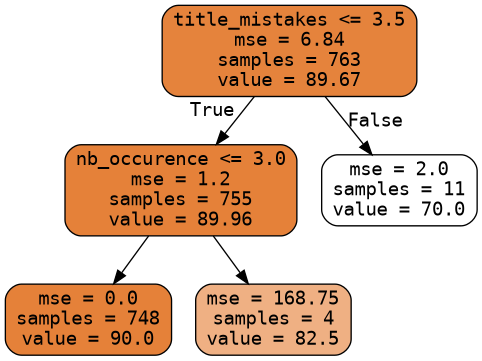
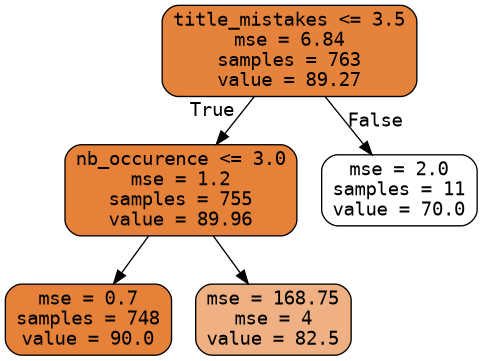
node "title_mistakes <= 3.5 mse = 6.84 samples = 763 value = 89.67": label "title_mistakes <= 3.5 mse = 6.84 samples = 763 value = 89.67" -> "title_mistakes <= 3.5 mse = 6.84 samples = 763 value = 89.27"
node "mse = 0.0 samples = 748 value = 90.0": label "mse = 0.0 samples = 748 value = 90.0" -> "mse = 0.7 samples = 748 value = 90.0"
node "mse = 168.75 samples = 4 value = 82.5": label "mse = 168.75 samples = 4 value = 82.5" -> "mse = 168.75 mse = 4 value = 82.5"
